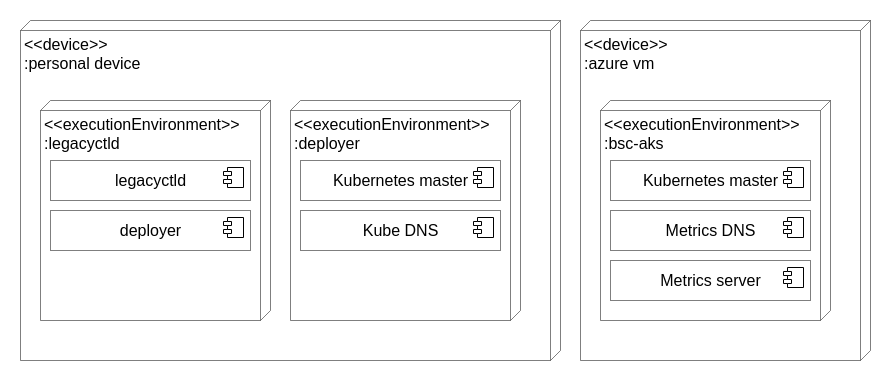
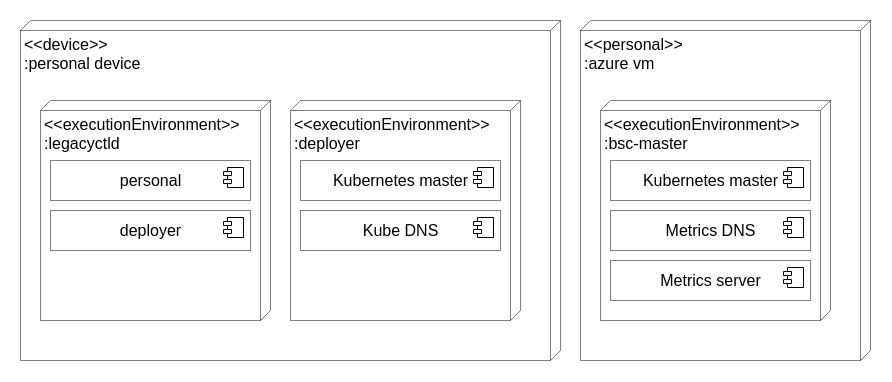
node "<<device>> :azure vm": label "<<device>> :azure vm" -> "<<personal>> :azure vm"
node "<<executionEnvironment>> :bsc-aks": label "<<executionEnvironment>> :bsc-aks" -> "<<executionEnvironment>> :bsc-master"
node "legacyctld": label "legacyctld" -> "personal"
